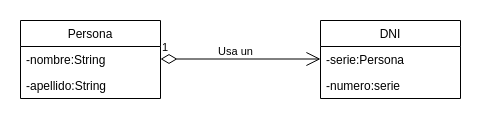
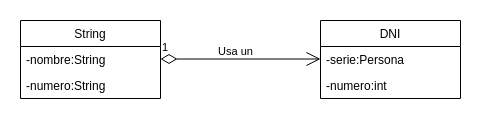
node "Persona": label "Persona" -> "String"
node "-apellido:String": label "-apellido:String" -> "-numero:String"
node "-numero:serie": label "-numero:serie" -> "-numero:int"
